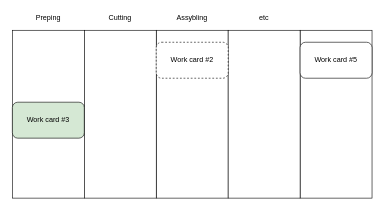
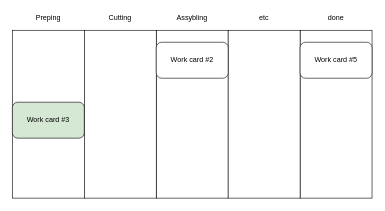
node "done": added
node "Work card #2": style dashed -> solid
